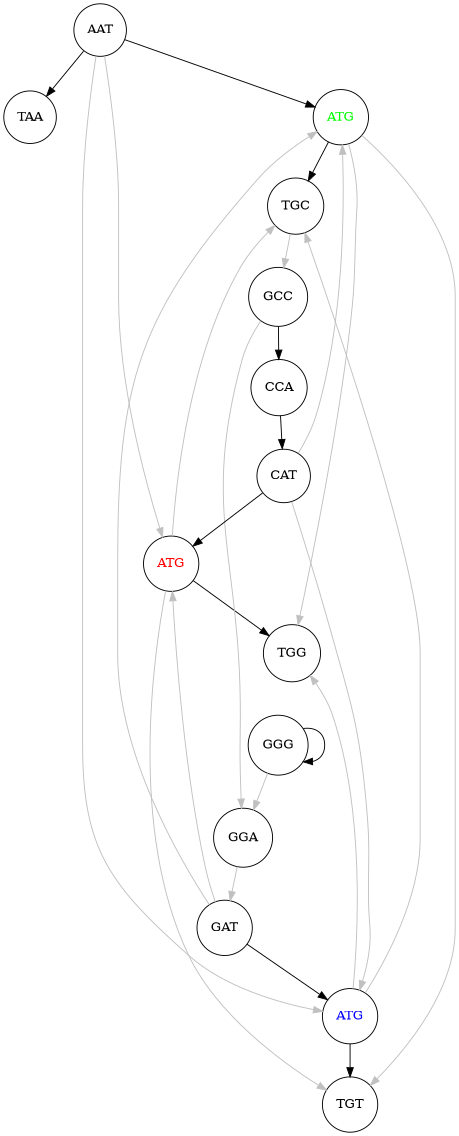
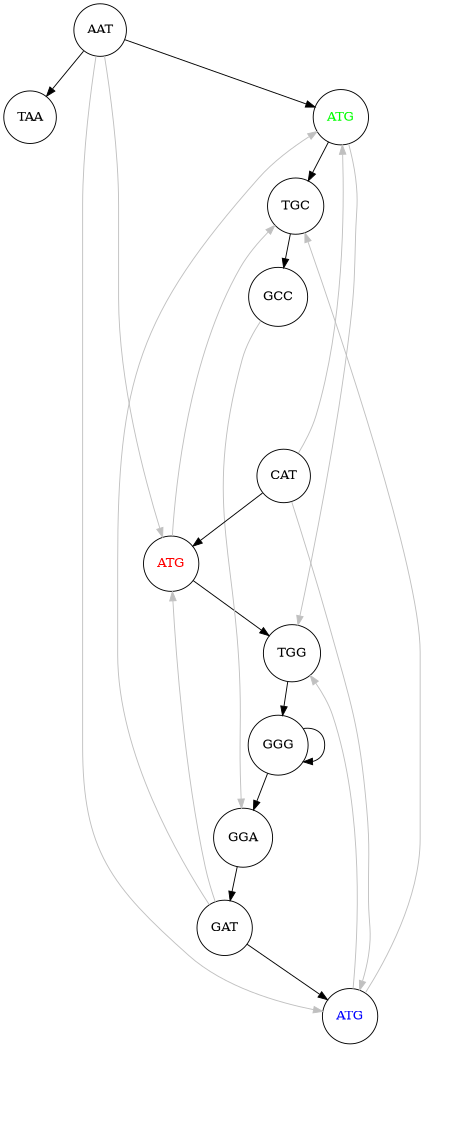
edge "TGC" -> "GCC": color grey -> black
node "CCA": removed
edge "TGG" -> "GGG": added
edge "GGG" -> "GGA": color grey -> black
edge "GGA" -> "GAT": color grey -> black
node "TGT": removed
